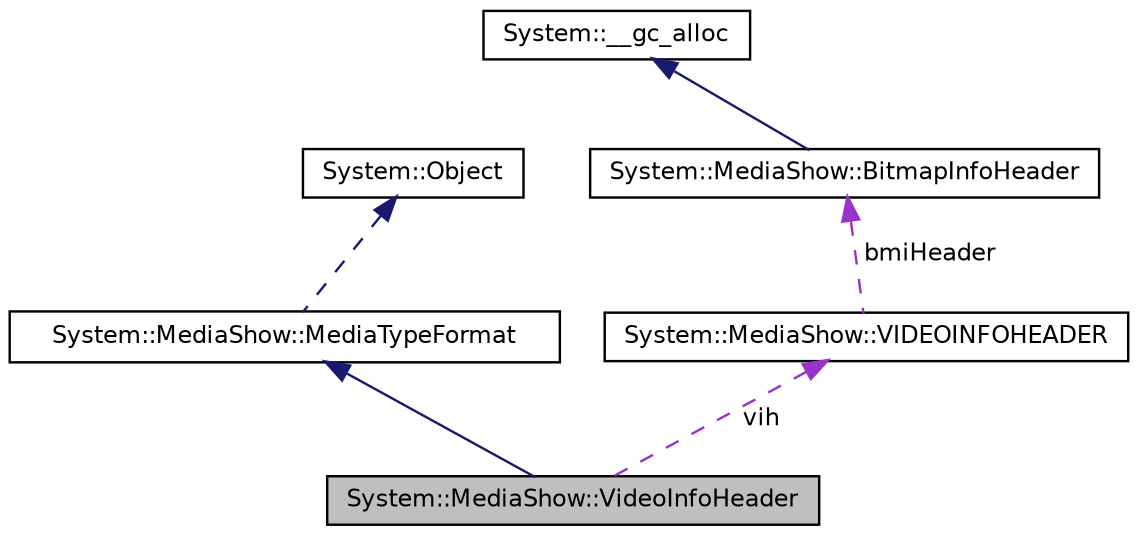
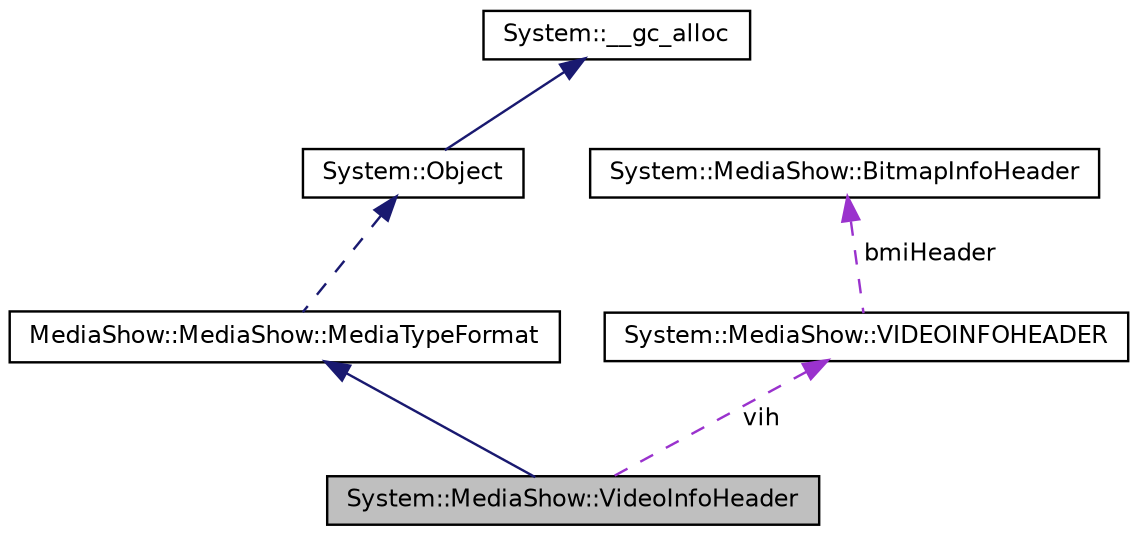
edge "System::MediaShow::BitmapInfoHeader" -> "System::__gc_alloc": now "System::Object" -> "System::__gc_alloc"
node "System::MediaShow::MediaTypeFormat": label "System::MediaShow::MediaTypeFormat" -> "MediaShow::MediaShow::MediaTypeFormat"
